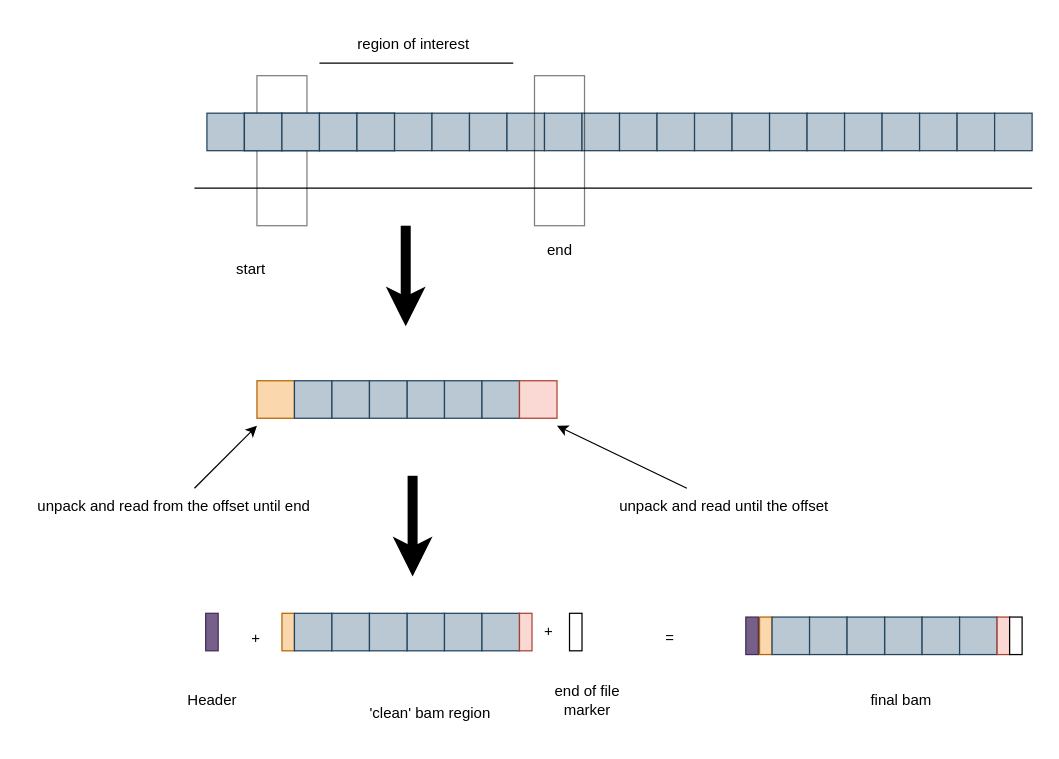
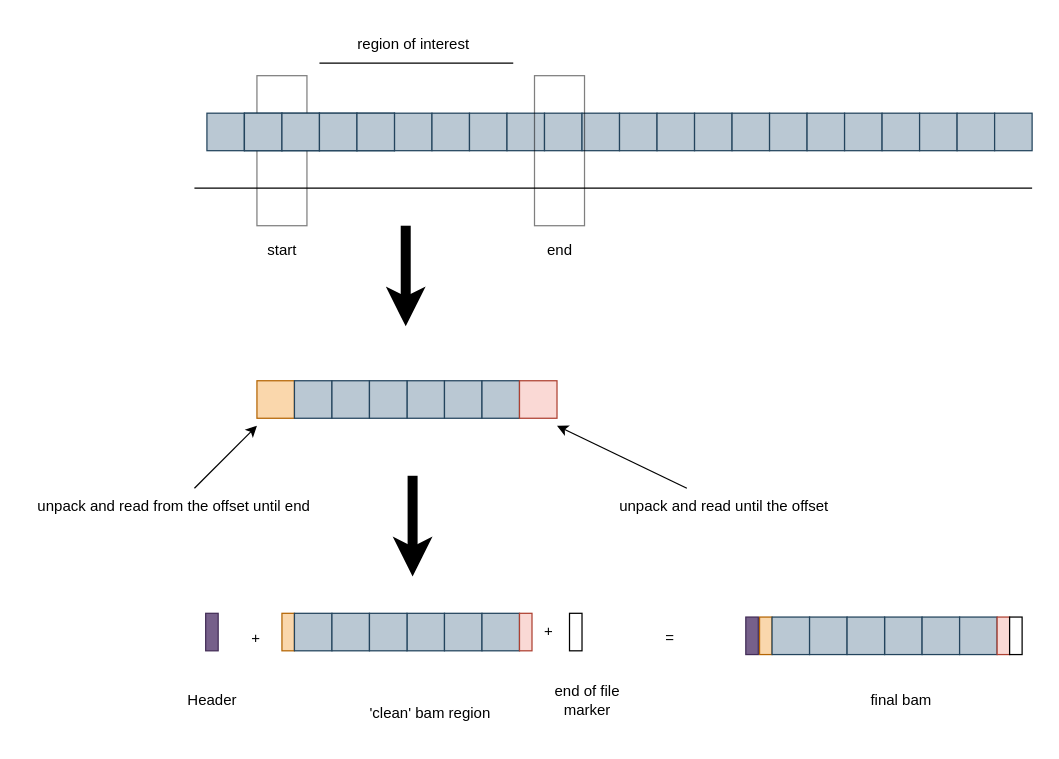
node "start": moved (251, 269) -> (282, 251)
